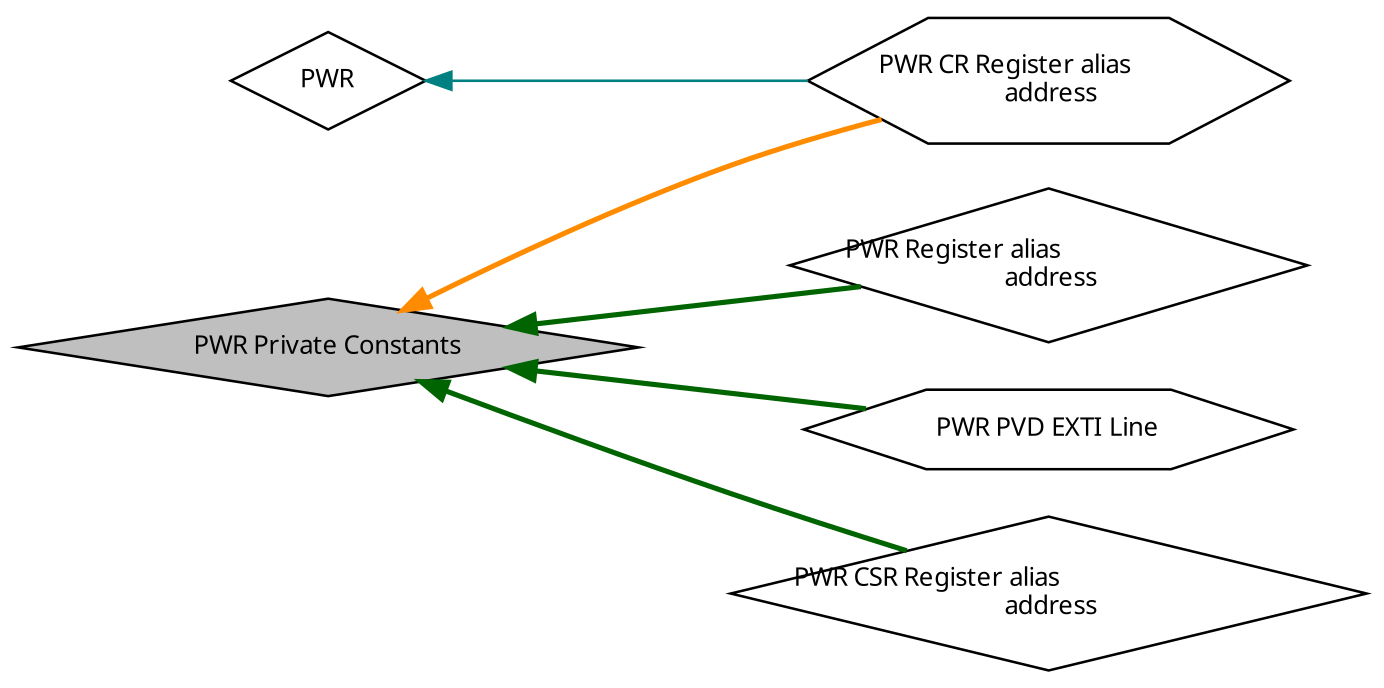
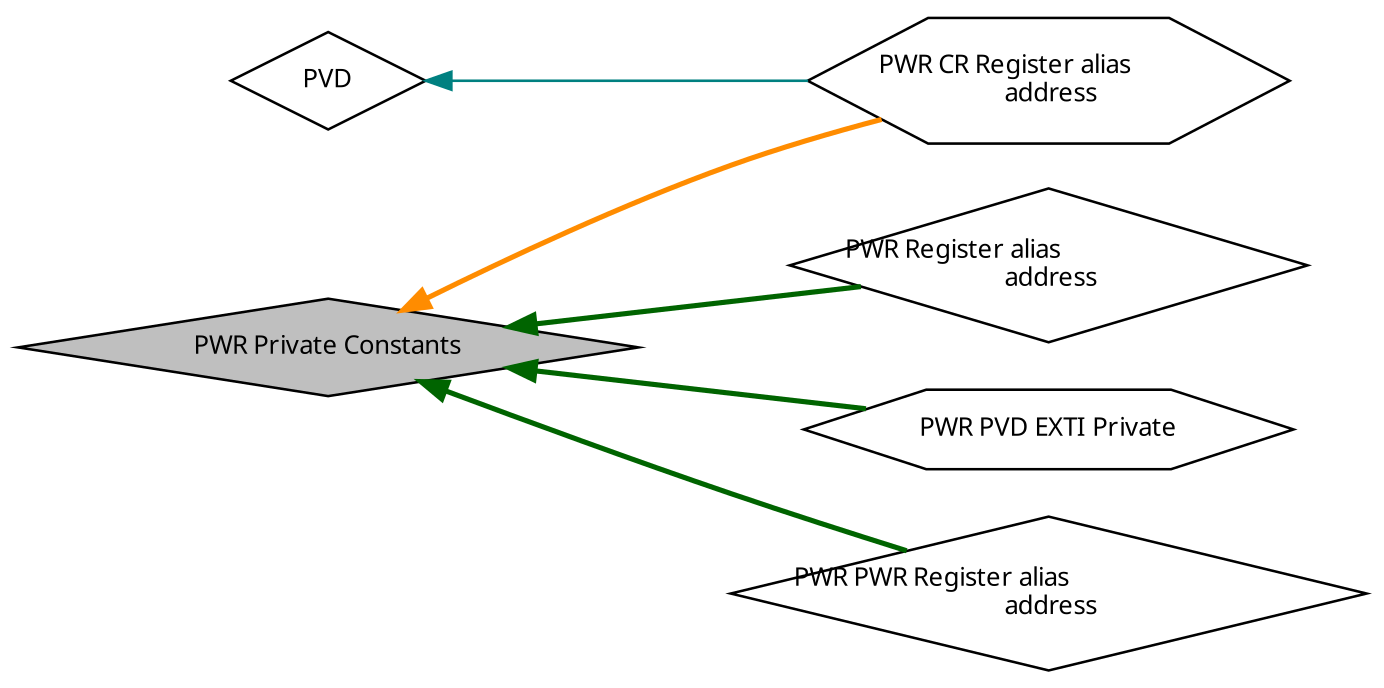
node "PWR": label "PWR" -> "PVD"
node "PWR PVD EXTI Line": label "PWR PVD EXTI Line" -> "PWR PVD EXTI Private"
node "PWR CSR Register alias address": label "PWR CSR Register alias address" -> "PWR PWR Register alias address"
